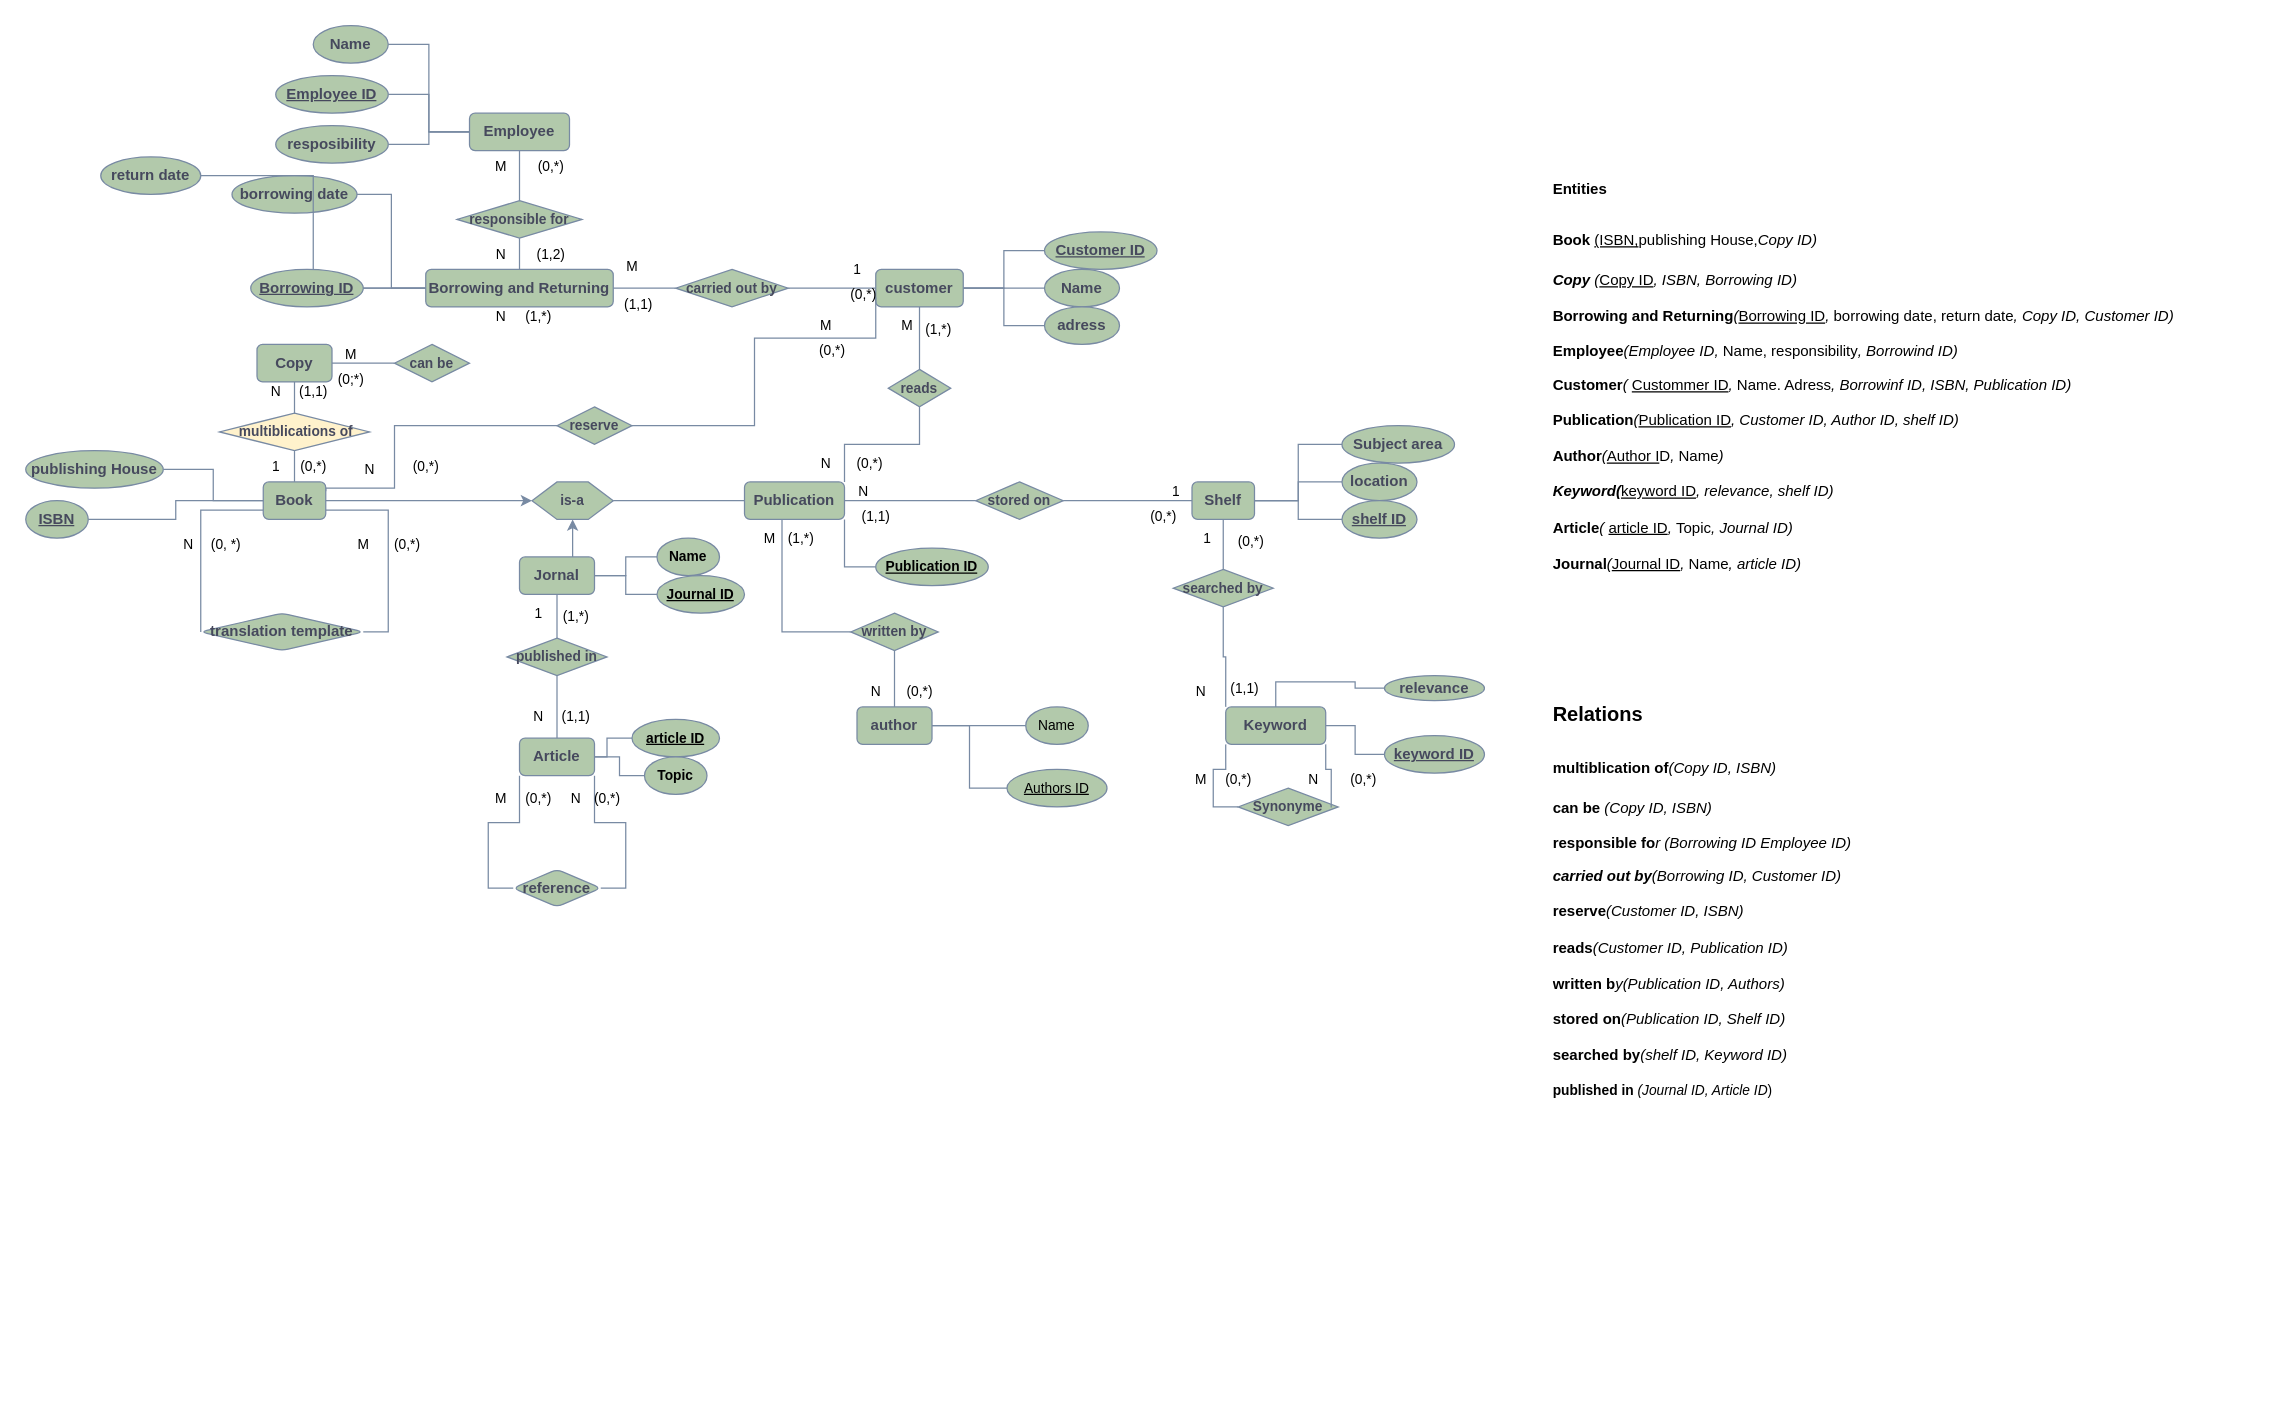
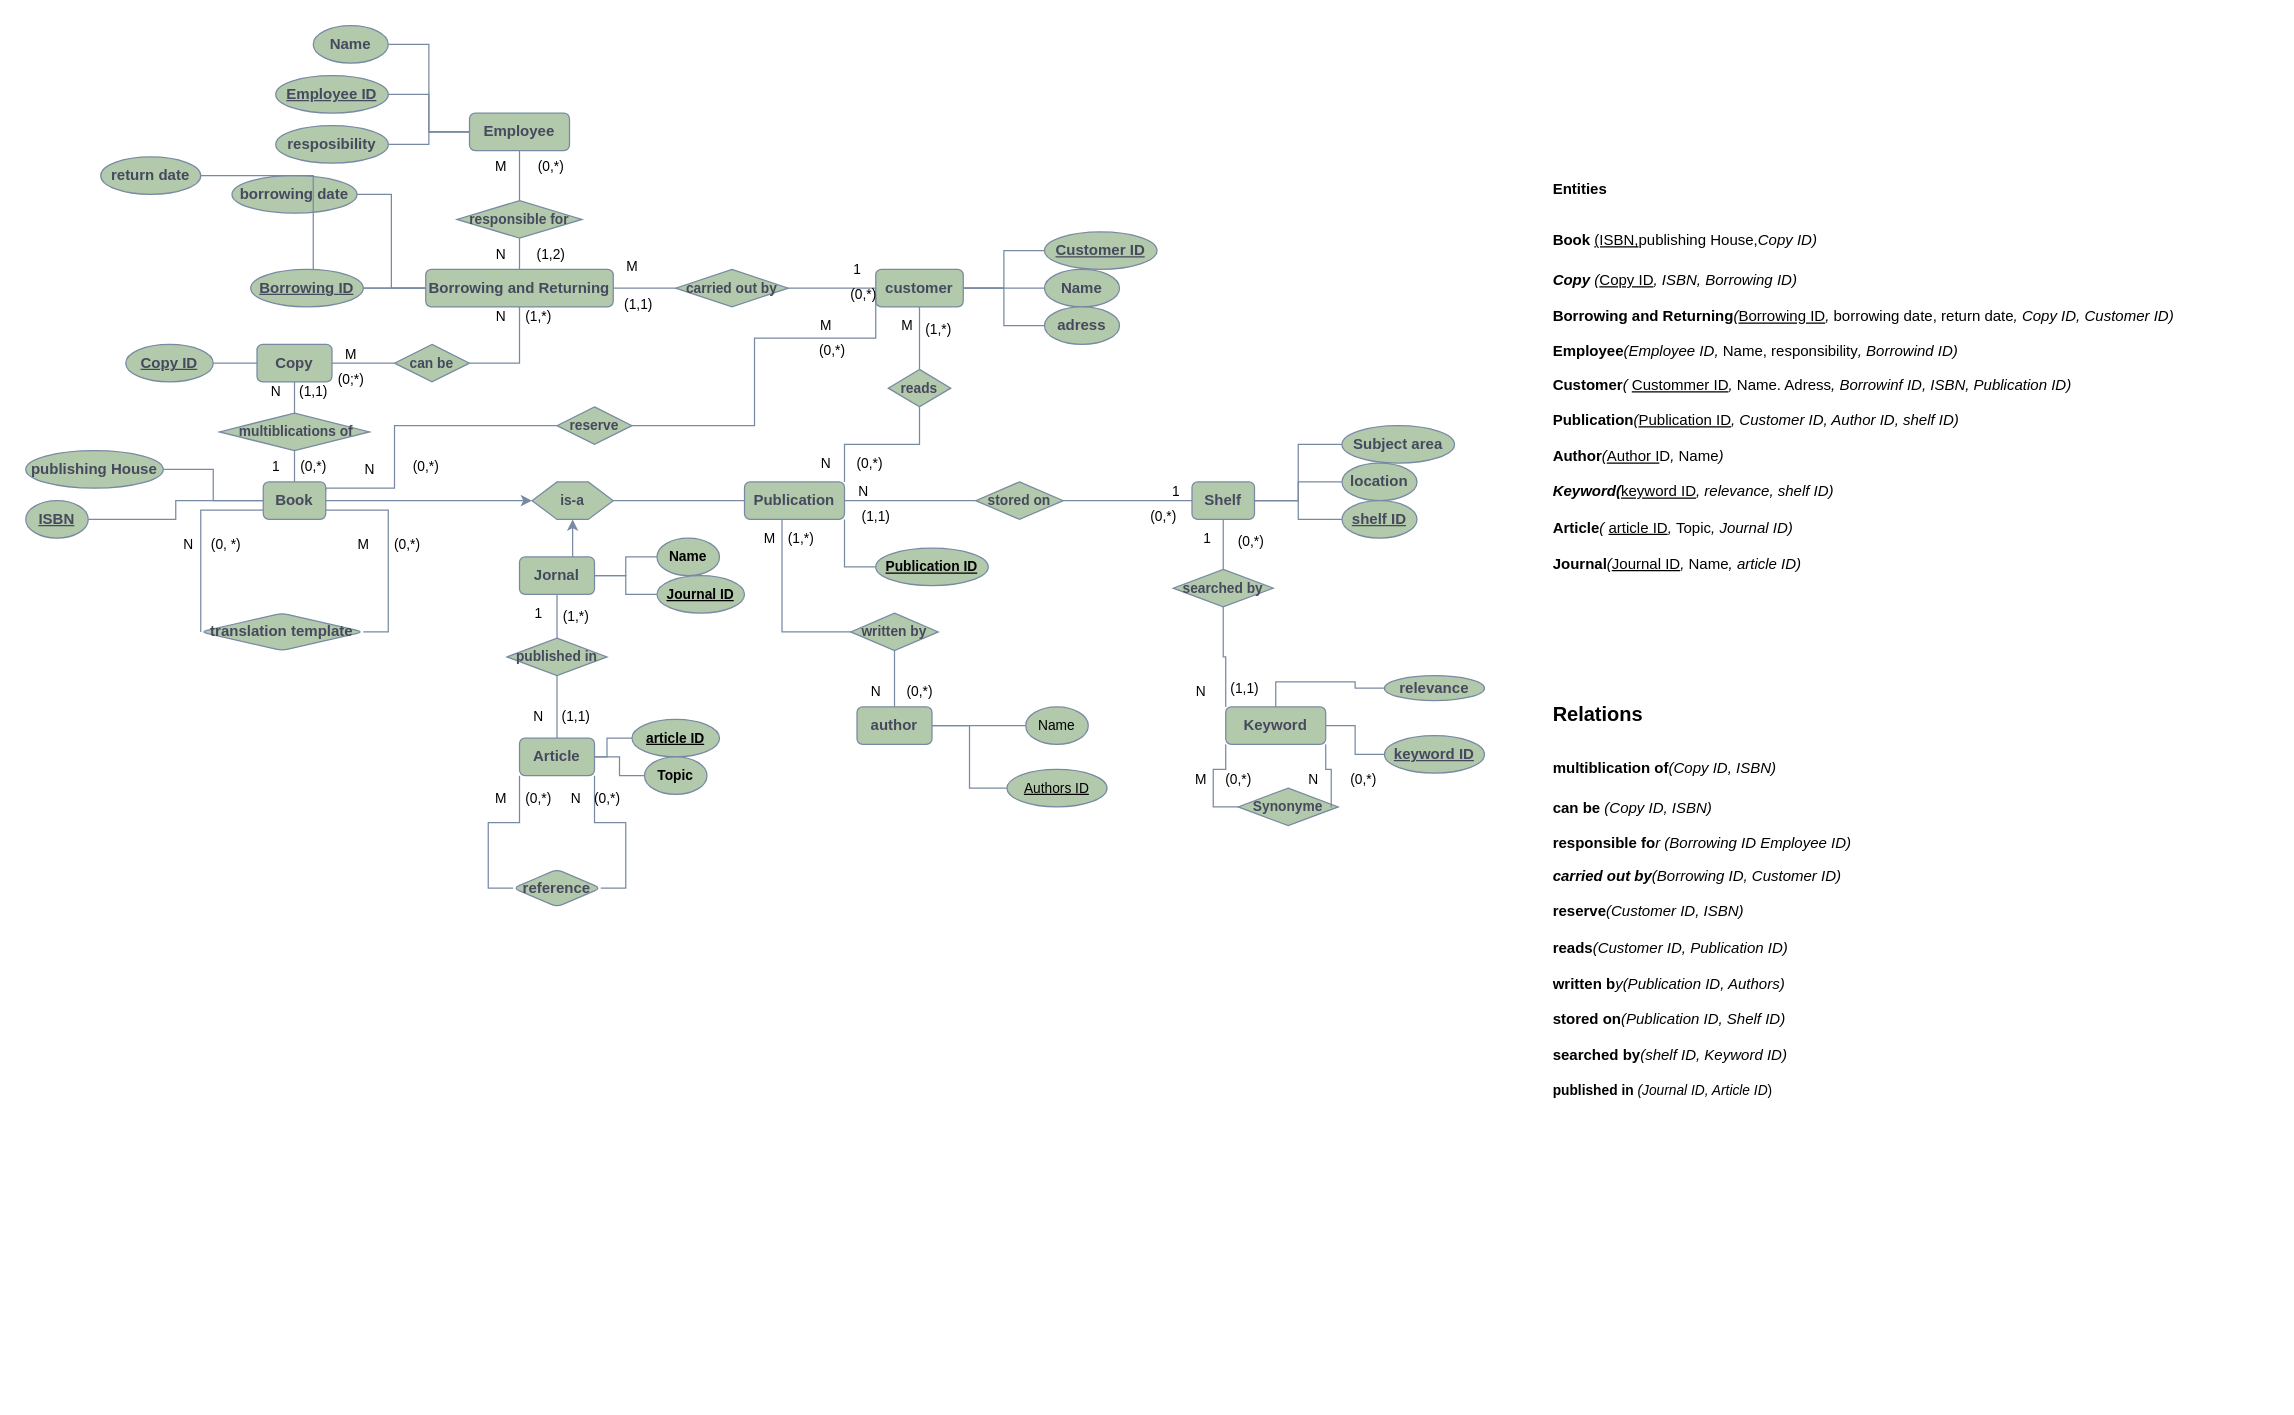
edge "Borrowing and Returning" -- "can be": added
node "Copy ID": added
edge "Copy ID" -- "Copy": added
node "multiblications of": fillcolor #fff2cc -> #b2c9ab
